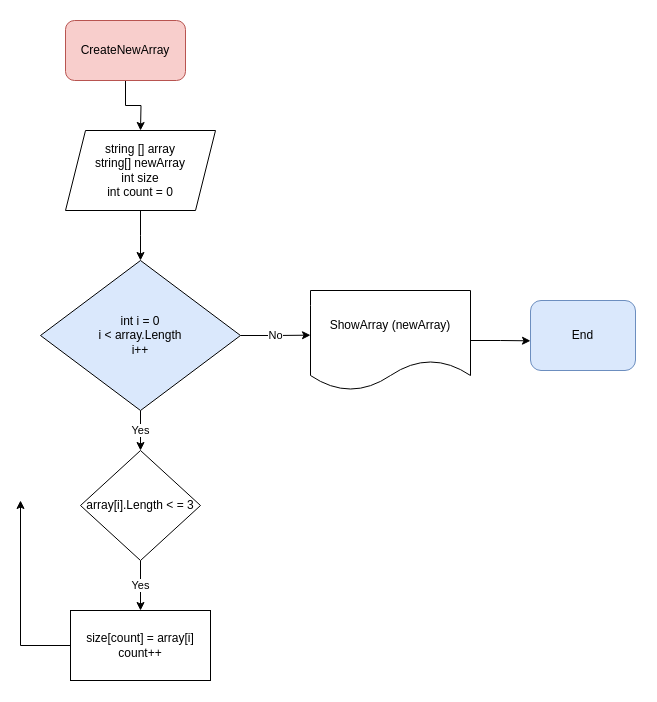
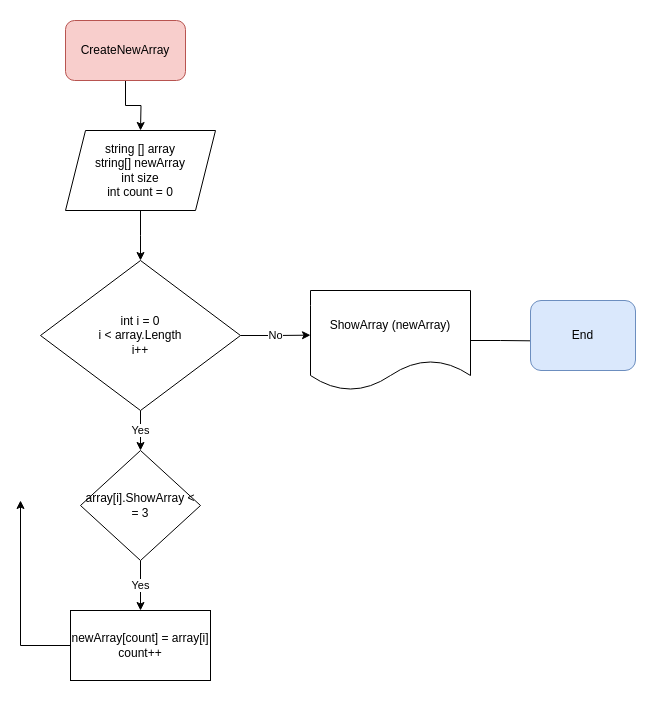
node "int i = 0 i < array.Length i++": fillcolor #dae8fc -> #ffffff
edge "ShowArray (newArray)" -> "End": arrowhead classic -> none
node "array[i].Length < = 3": label "array[i].Length < = 3" -> "array[i].ShowArray < = 3"
node "size[count] = array[i] count++": label "size[count] = array[i] count++" -> "newArray[count] = array[i] count++"
